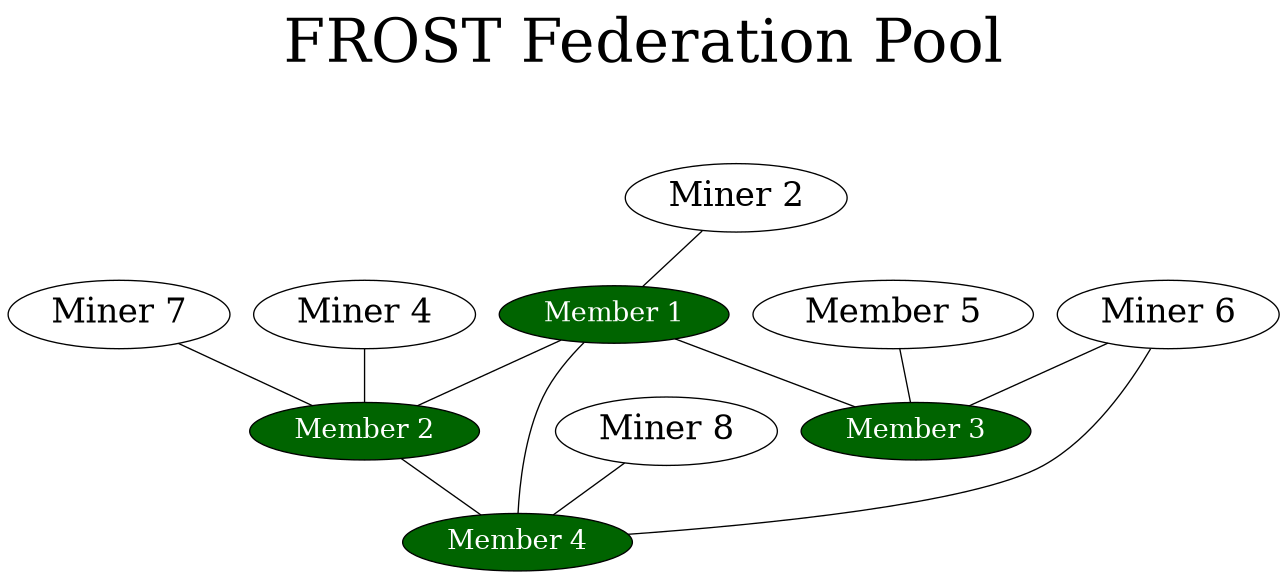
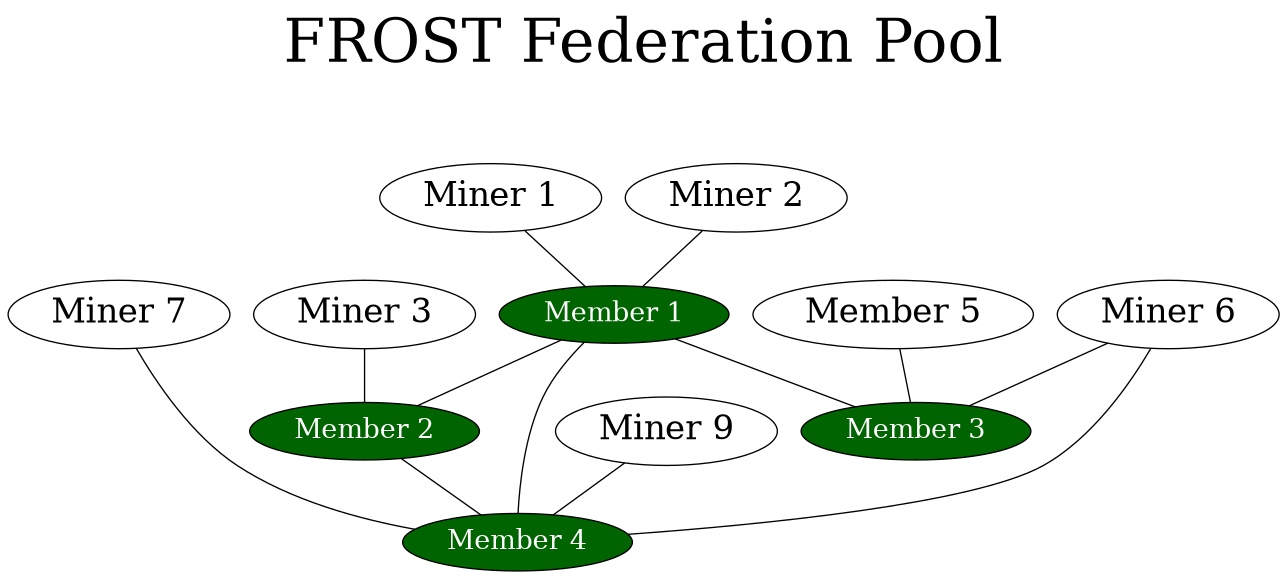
node "Miner 1": added
node "Miner 4": label "Miner 4" -> "Miner 3"
edge "Miner 7" -- "Member 2": now "Miner 7" -- "Member 4"
node "Miner 8": label "Miner 8" -> "Miner 9"
